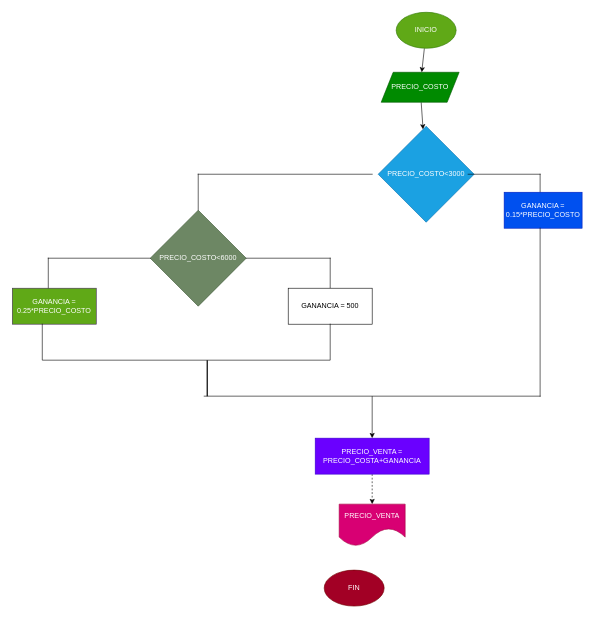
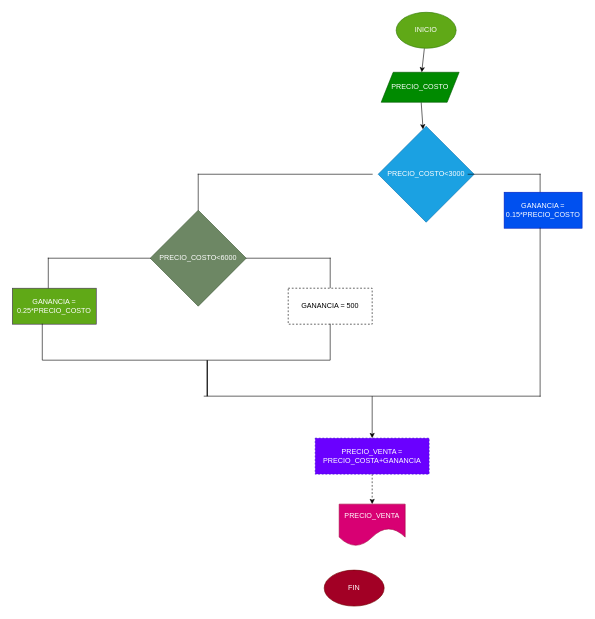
node "GANANCIA = 500": style solid -> dashed
node "PRECIO_VENTA = PRECIO_COSTA+GANANCIA": style solid -> dashed
